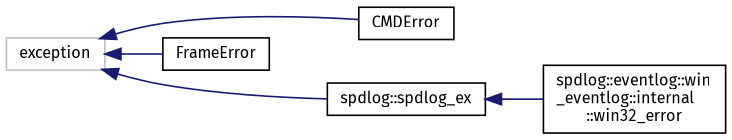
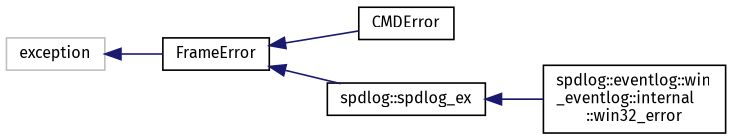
edge "CMDError" -> "exception": now "CMDError" -> "FrameError"
edge "spdlog::spdlog_ex" -> "exception": now "spdlog::spdlog_ex" -> "FrameError"
